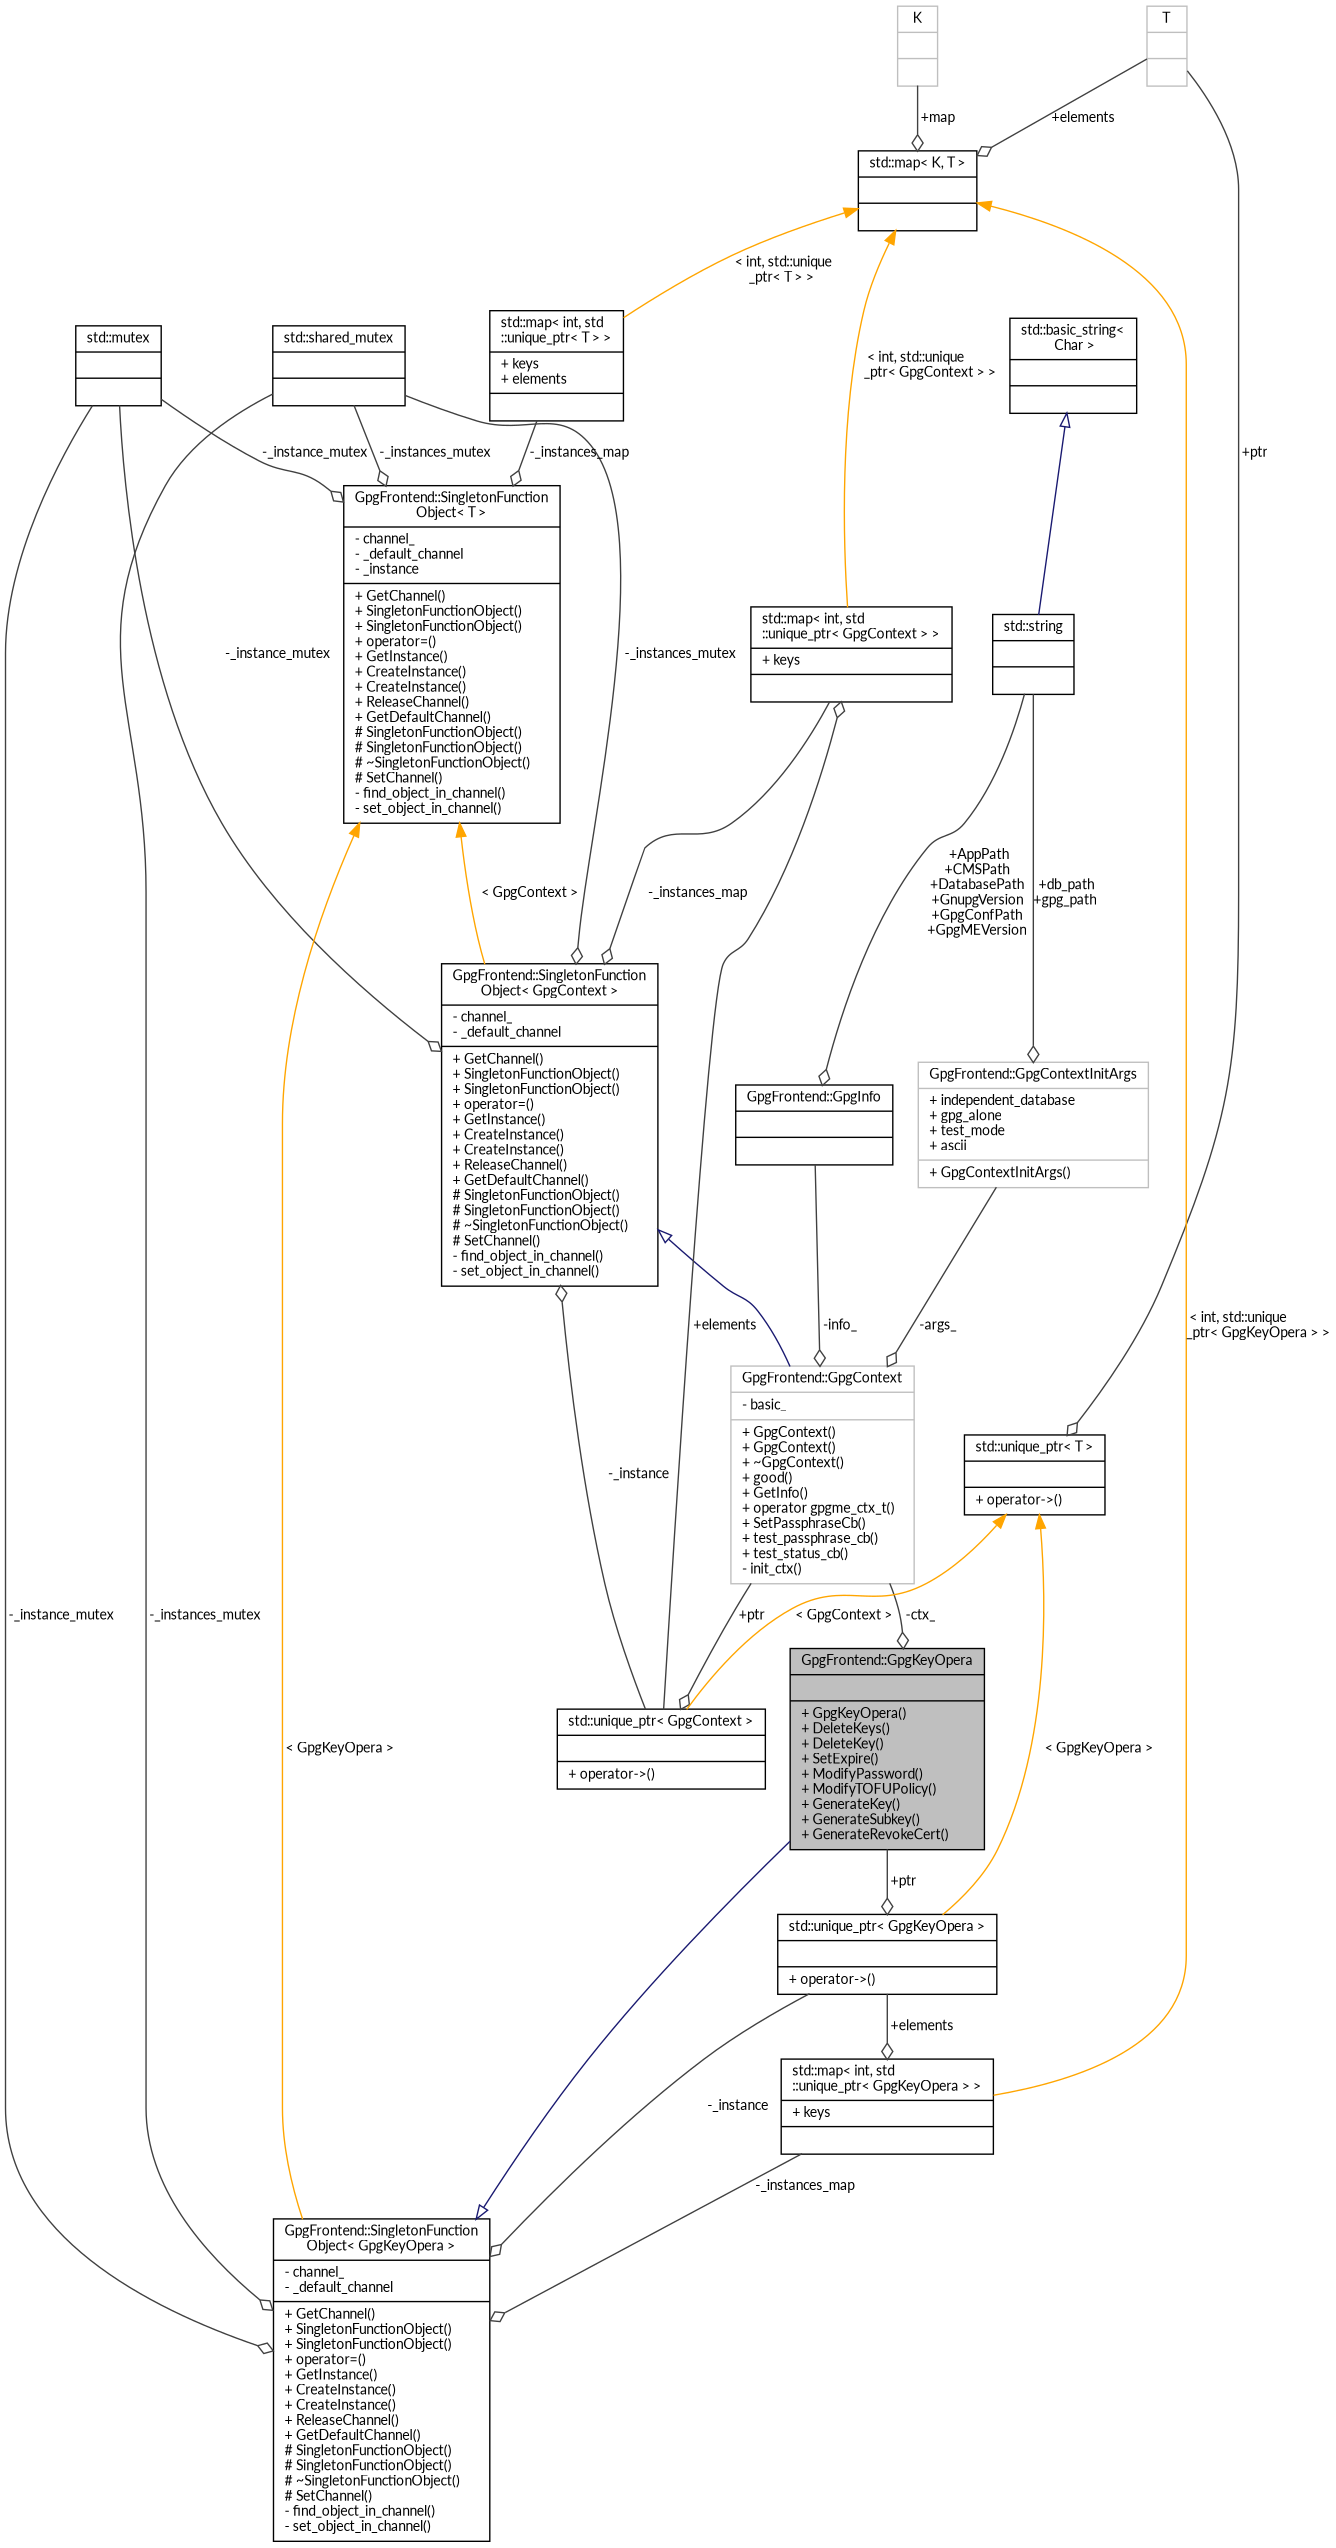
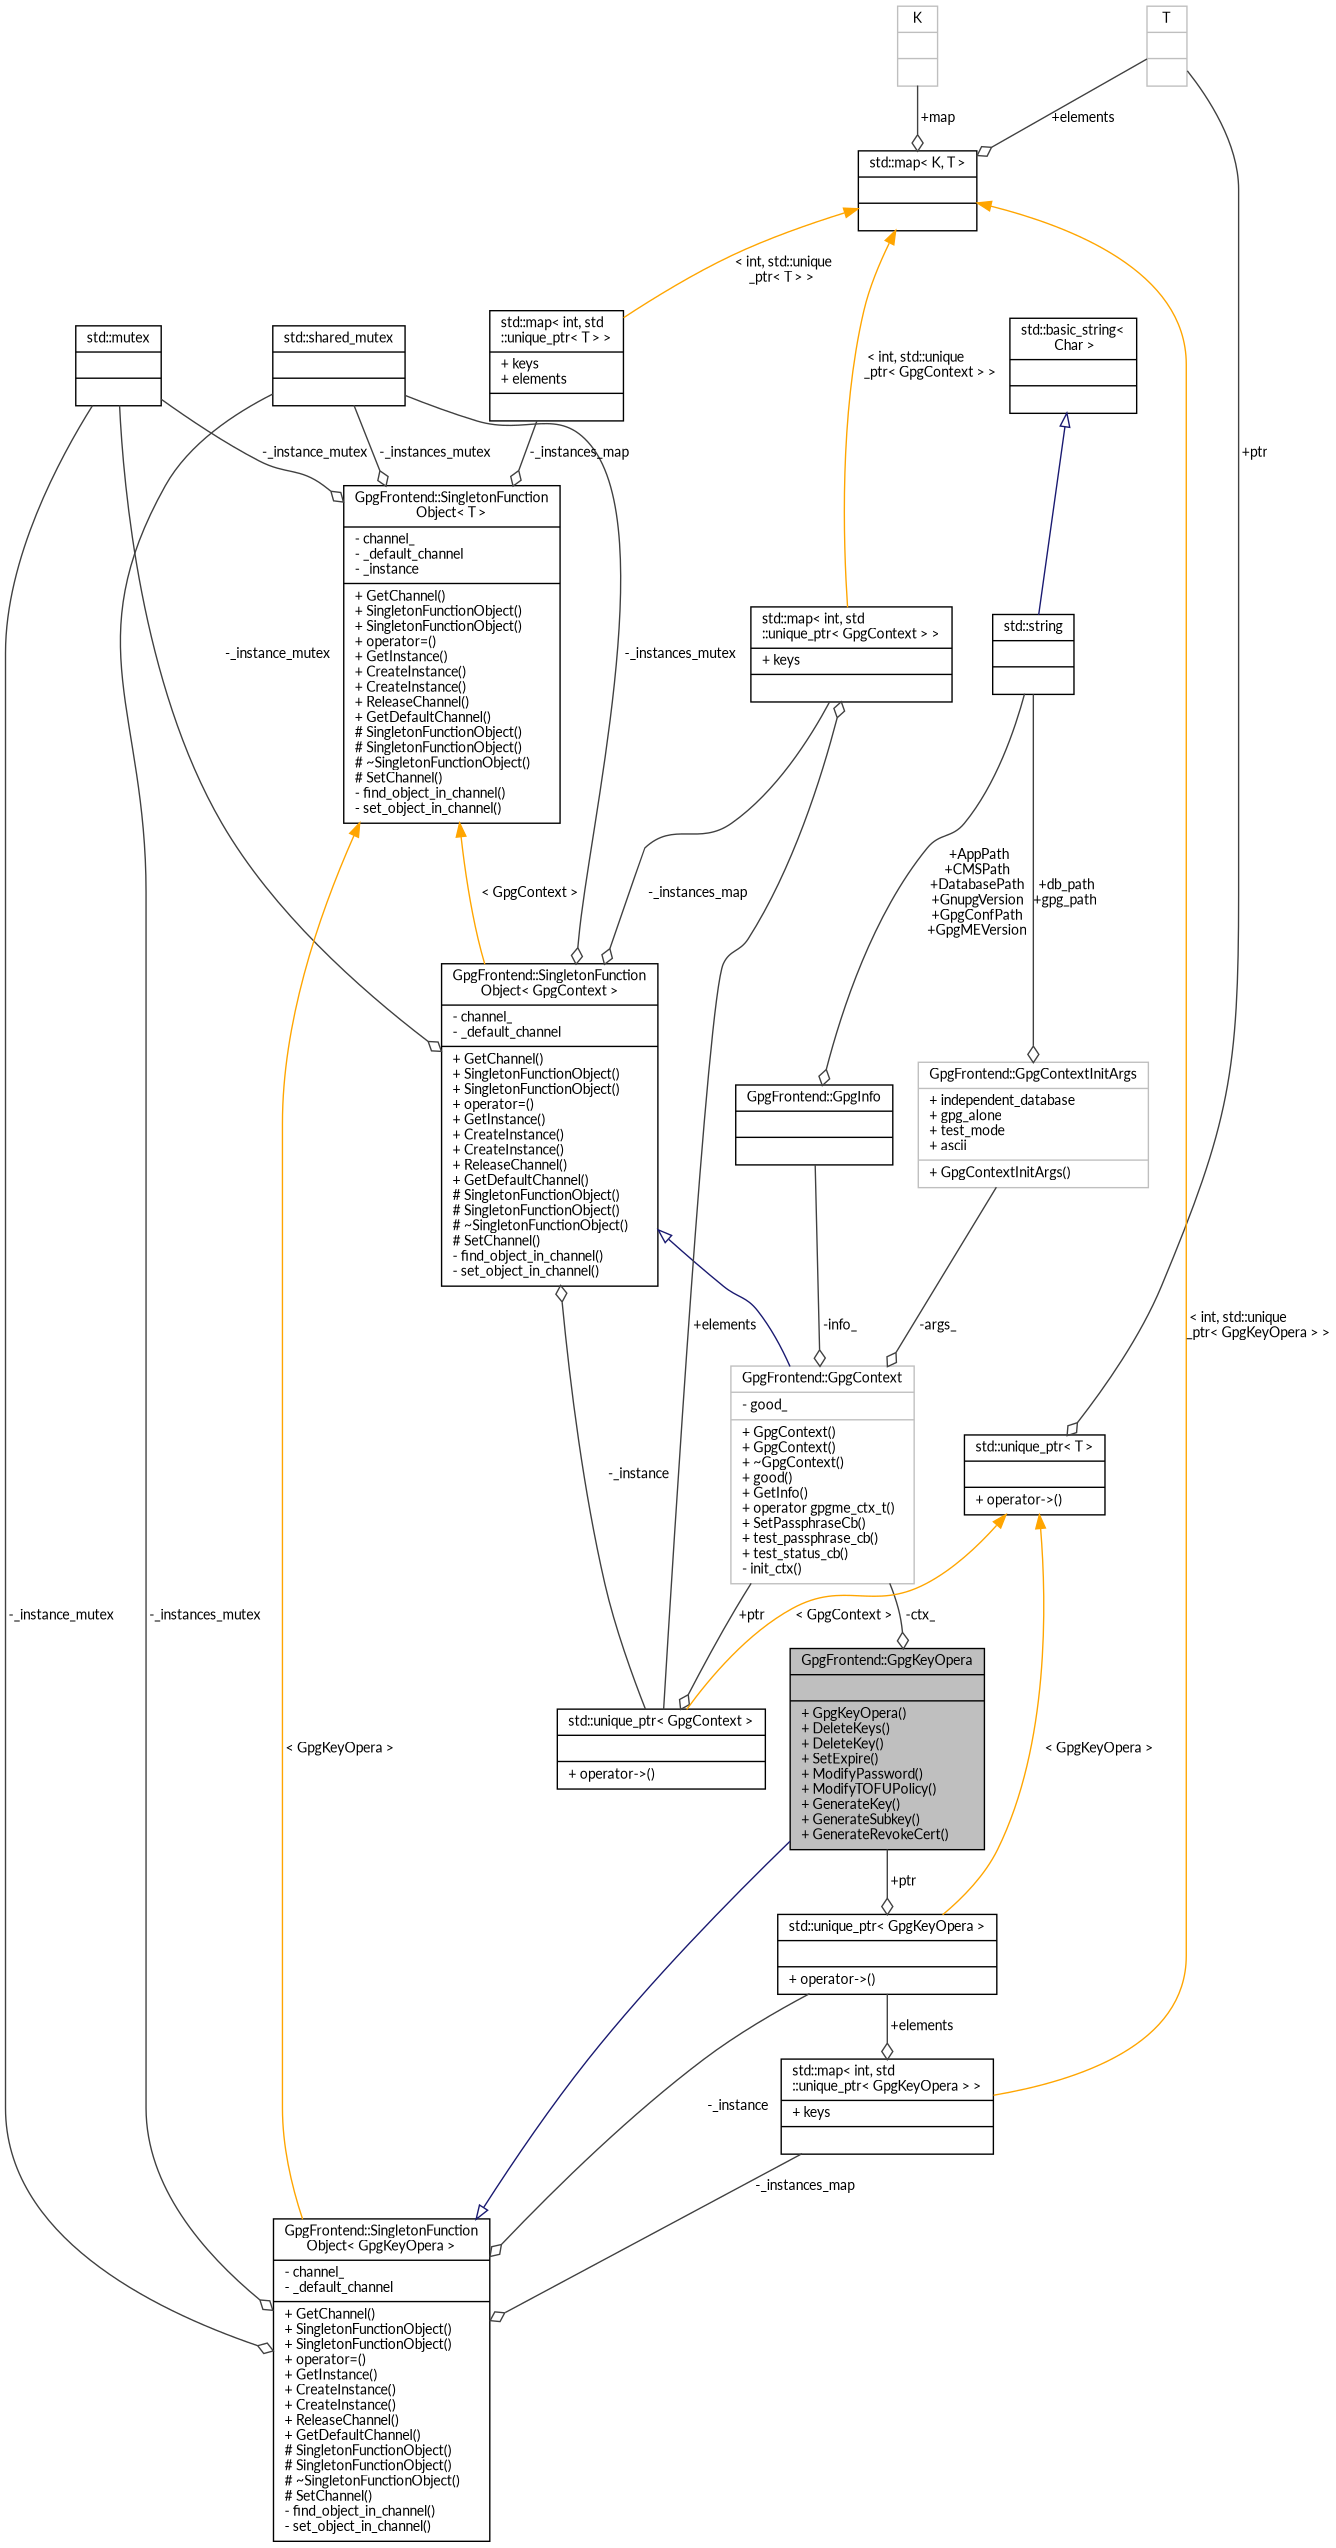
node "GpgFrontend::GpgContext": text "- basic_" -> "- good_"
